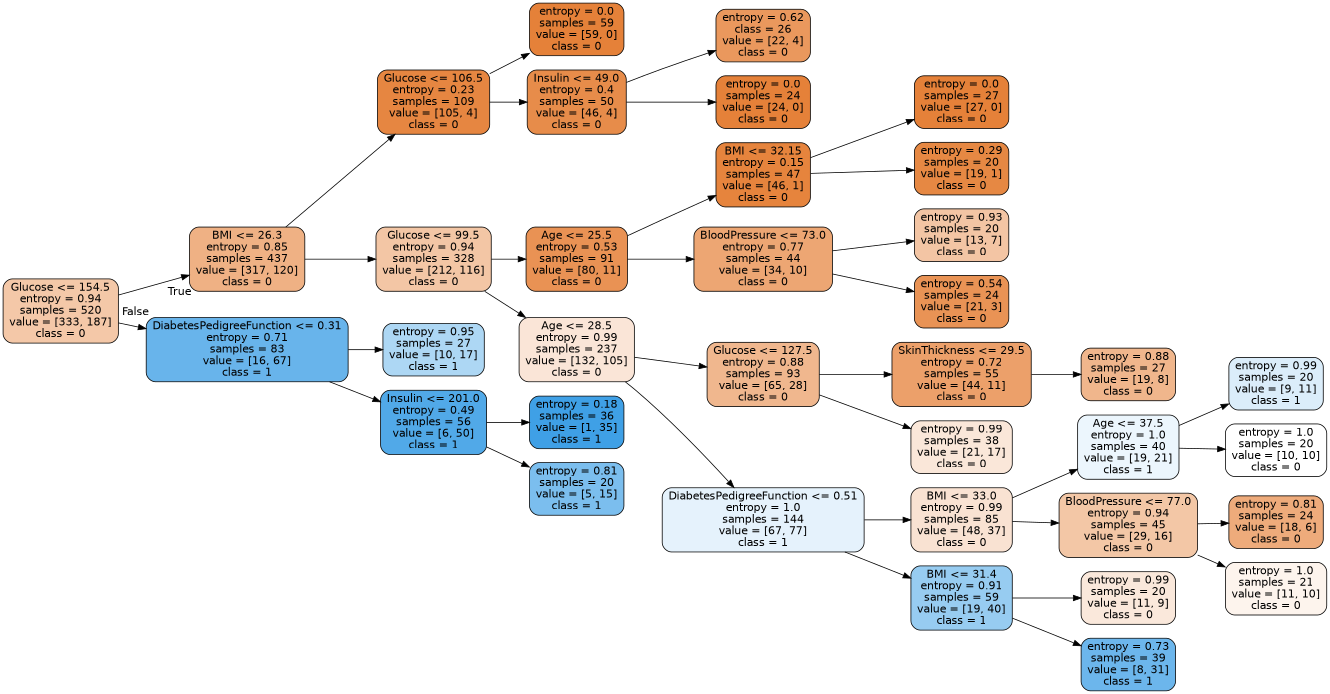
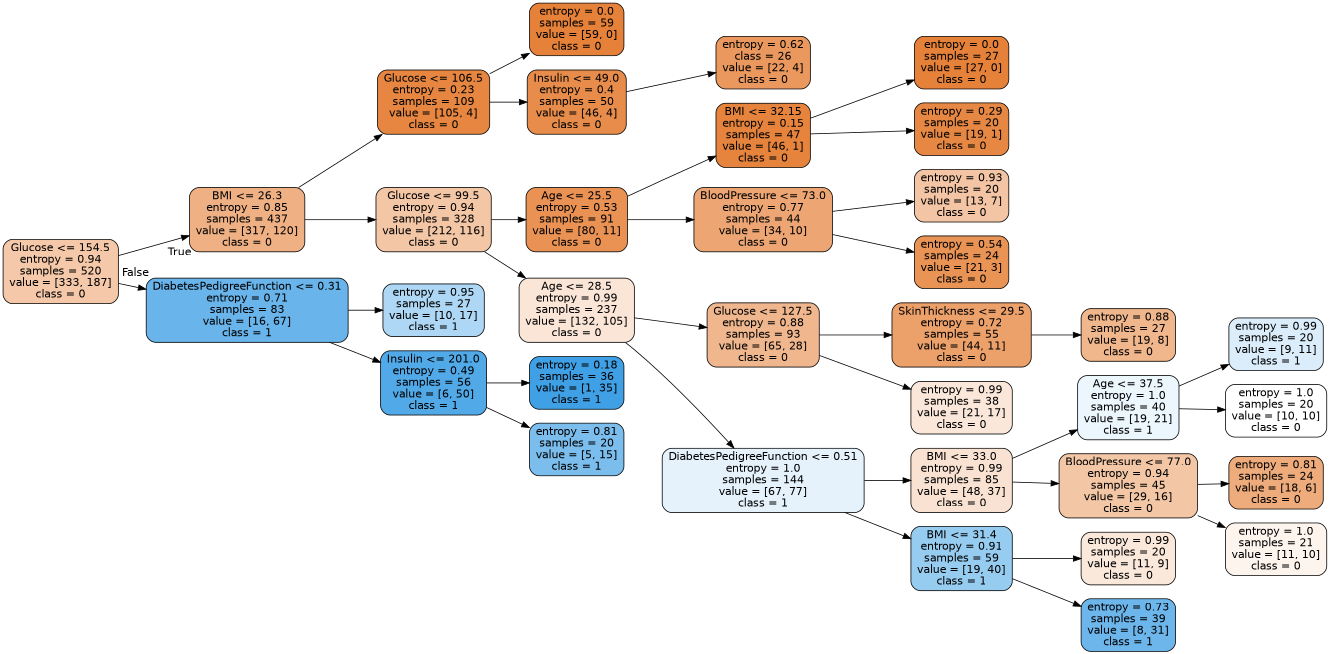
node "entropy = 0.0 samples = 24 value = [24, 0] class = 0": removed
